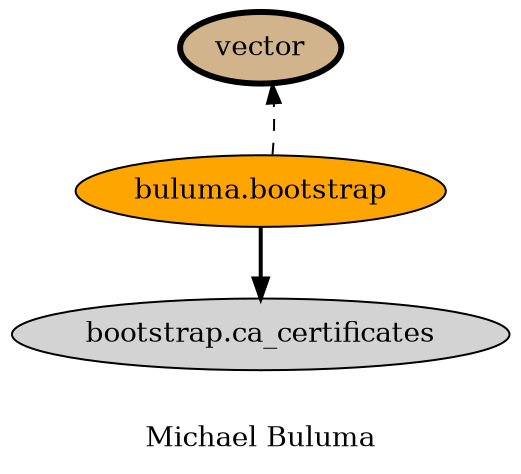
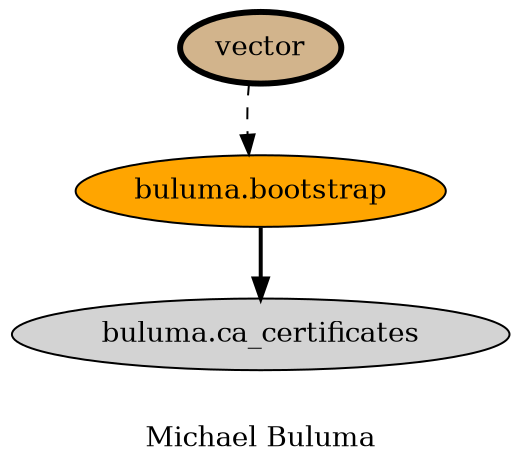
edge "buluma.bootstrap" -> "vector": reversed
node "bootstrap.ca_certificates": label "bootstrap.ca_certificates" -> "buluma.ca_certificates"
